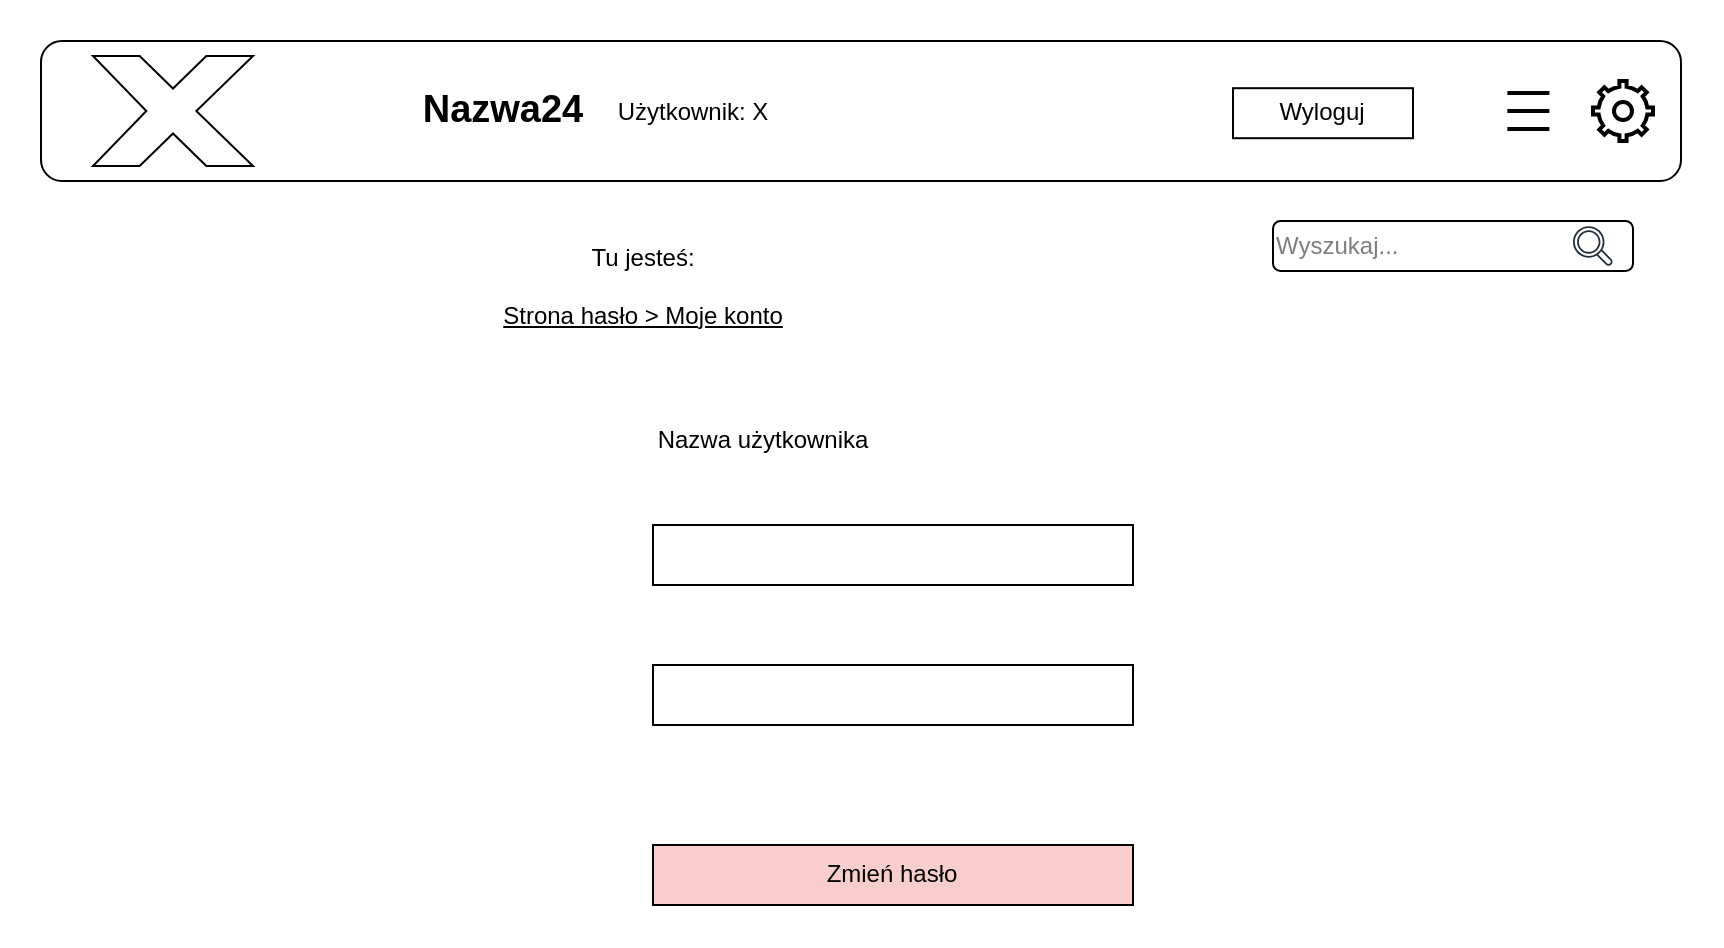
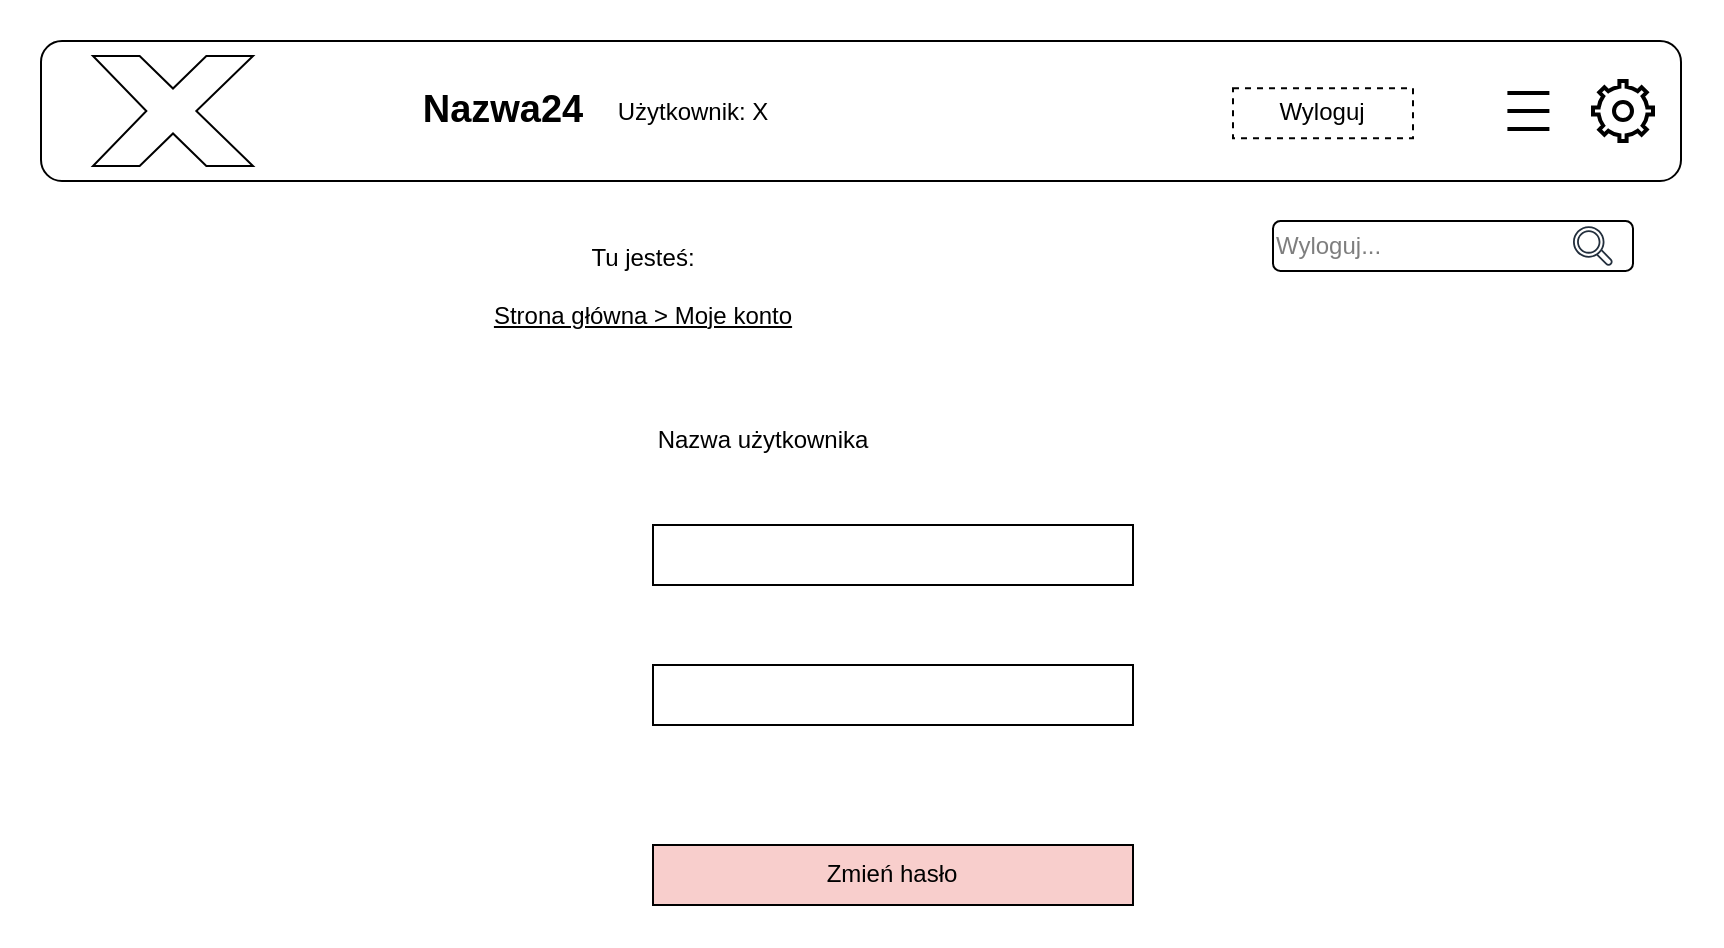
node "Wyloguj": style solid -> dashed
node "Wyszukaj...": label "Wyszukaj..." -> "Wyloguj..."
node "Tu jesteś: Strona hasło > Moje konto": label "Tu jesteś: Strona hasło > Moje konto" -> "Tu jesteś: Strona główna > Moje konto"
